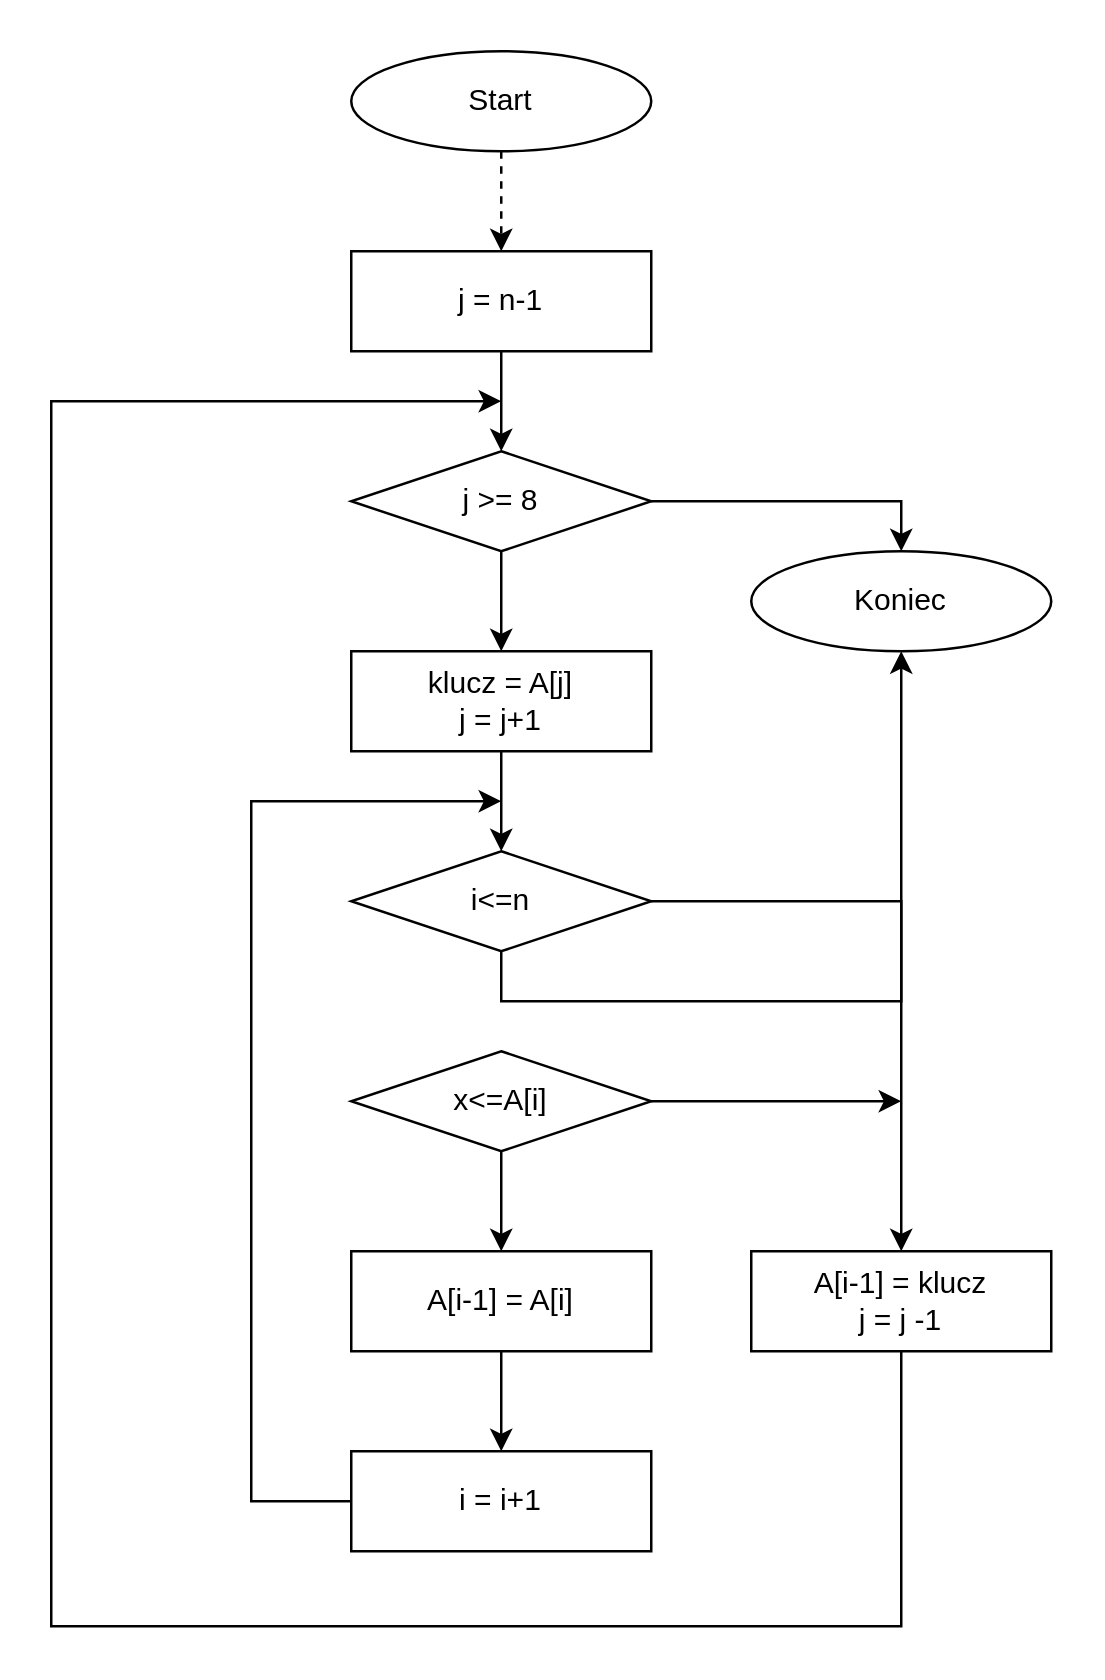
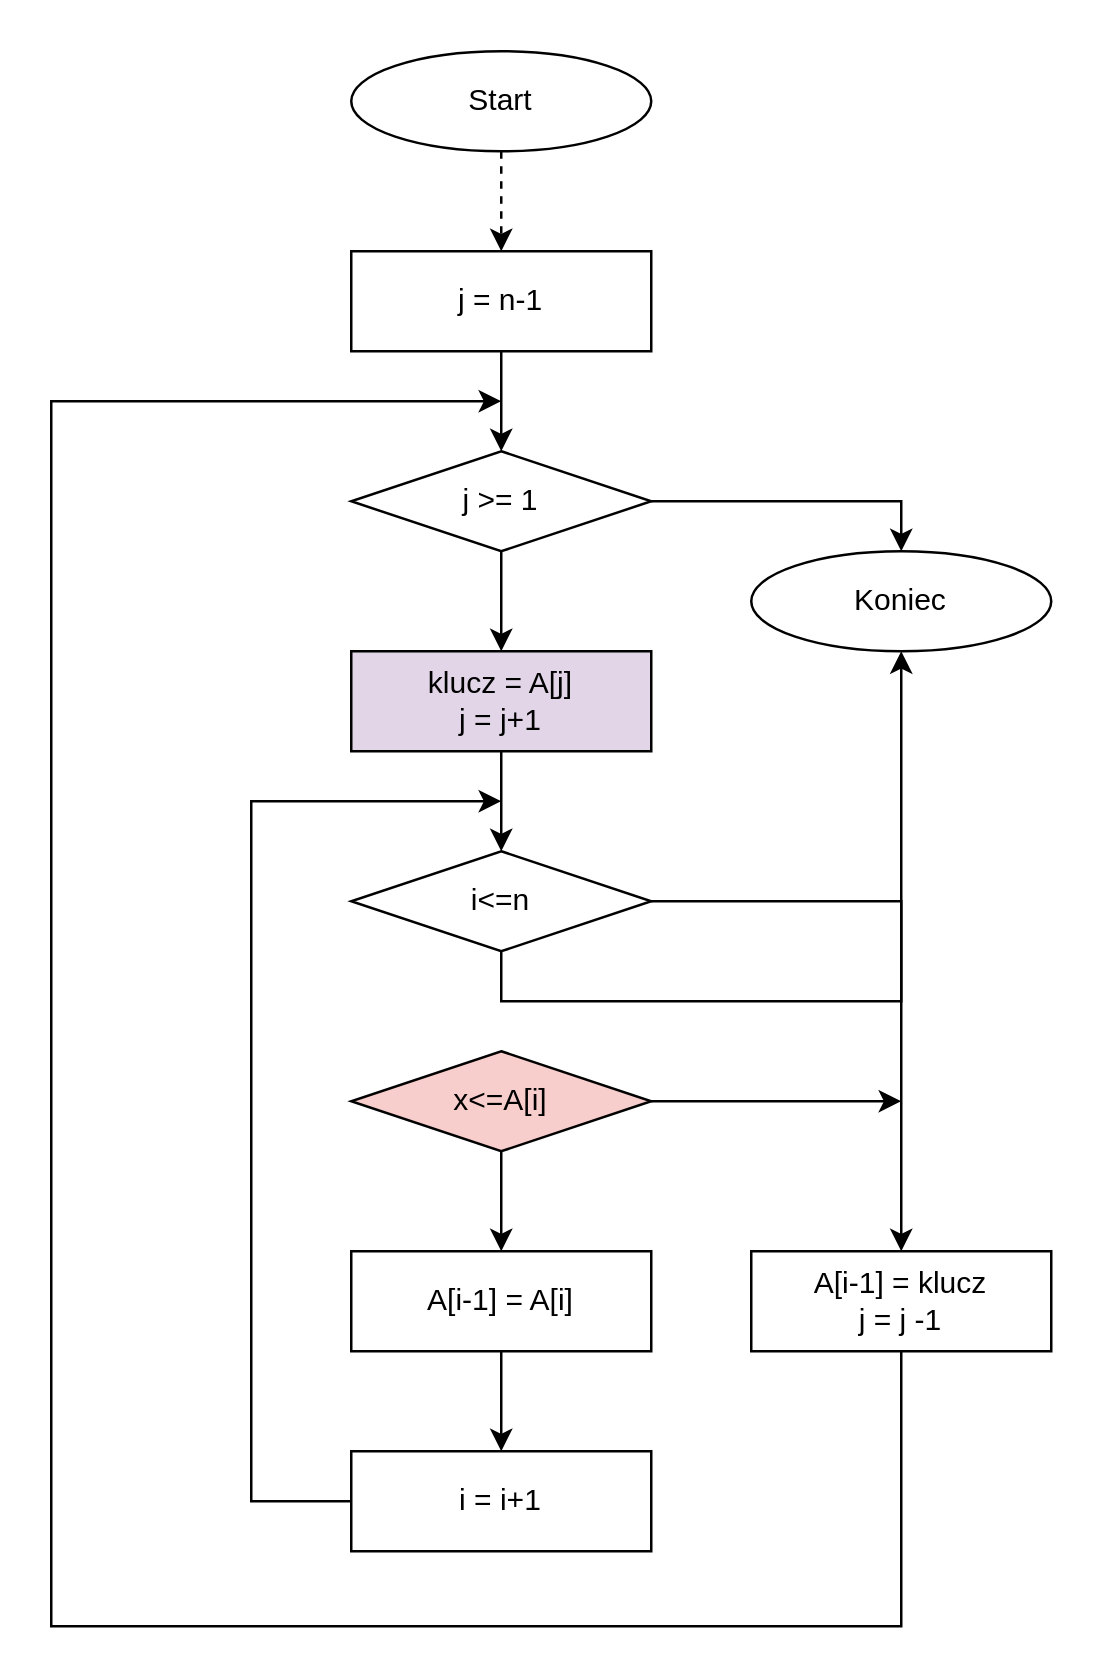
node "j >= 8": label "j >= 8" -> "j >= 1"
node "klucz = A[j] j = j+1": fillcolor #ffffff -> #e1d5e7
node "x<=A[i]": fillcolor #ffffff -> #f8cecc
